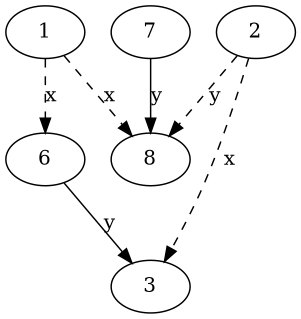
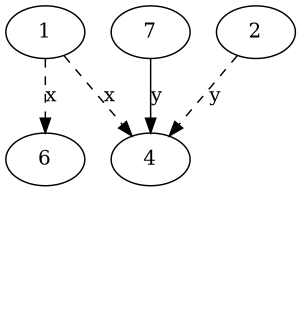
node "8": label "8" -> "4"
node "3": removed
